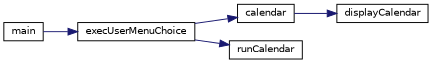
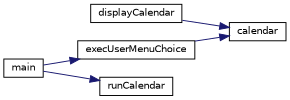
edge "calendar" -> "displayCalendar": reversed
edge "execUserMenuChoice" -> "runCalendar": now "main" -> "runCalendar"
